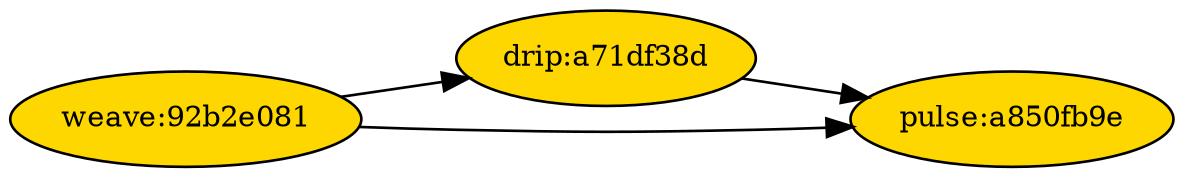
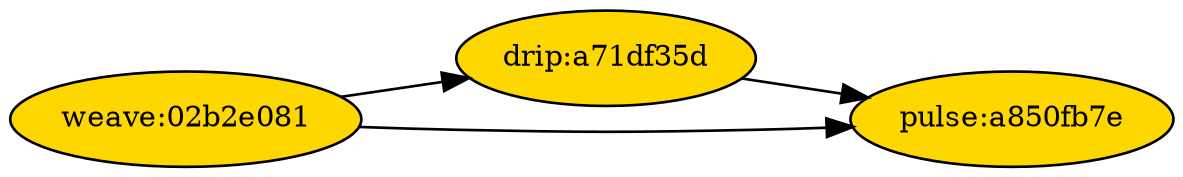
node "drip:a71df38d": label "drip:a71df38d" -> "drip:a71df35d"
node "weave:92b2e081": label "weave:92b2e081" -> "weave:02b2e081"
node "pulse:a850fb9e": label "pulse:a850fb9e" -> "pulse:a850fb7e"
